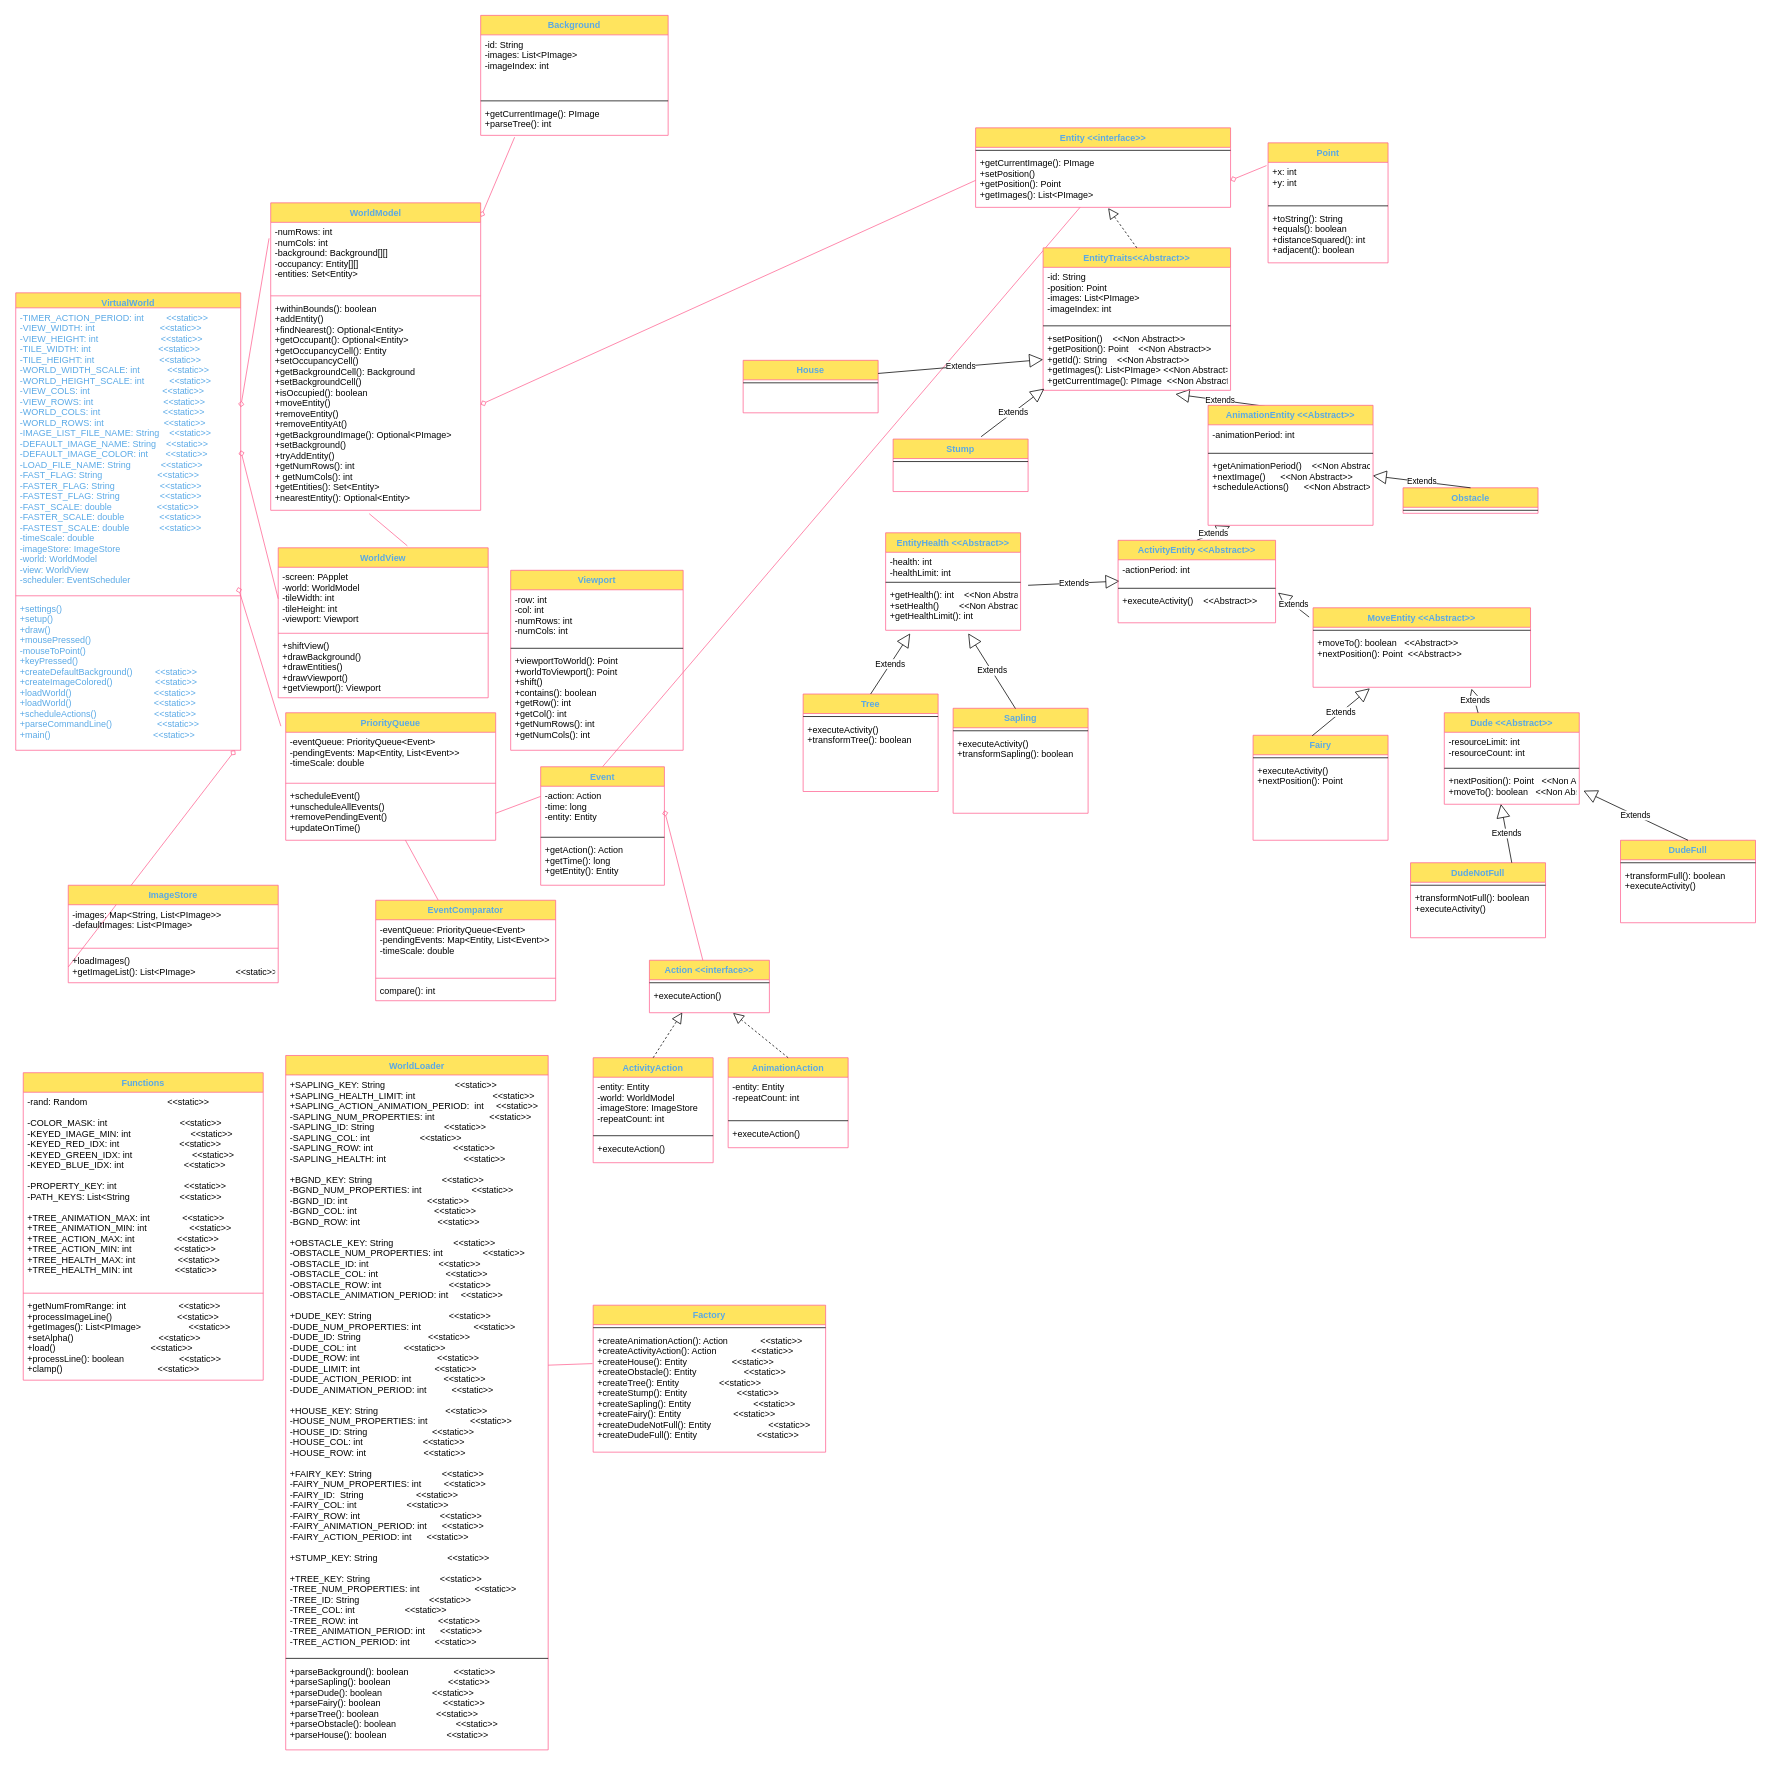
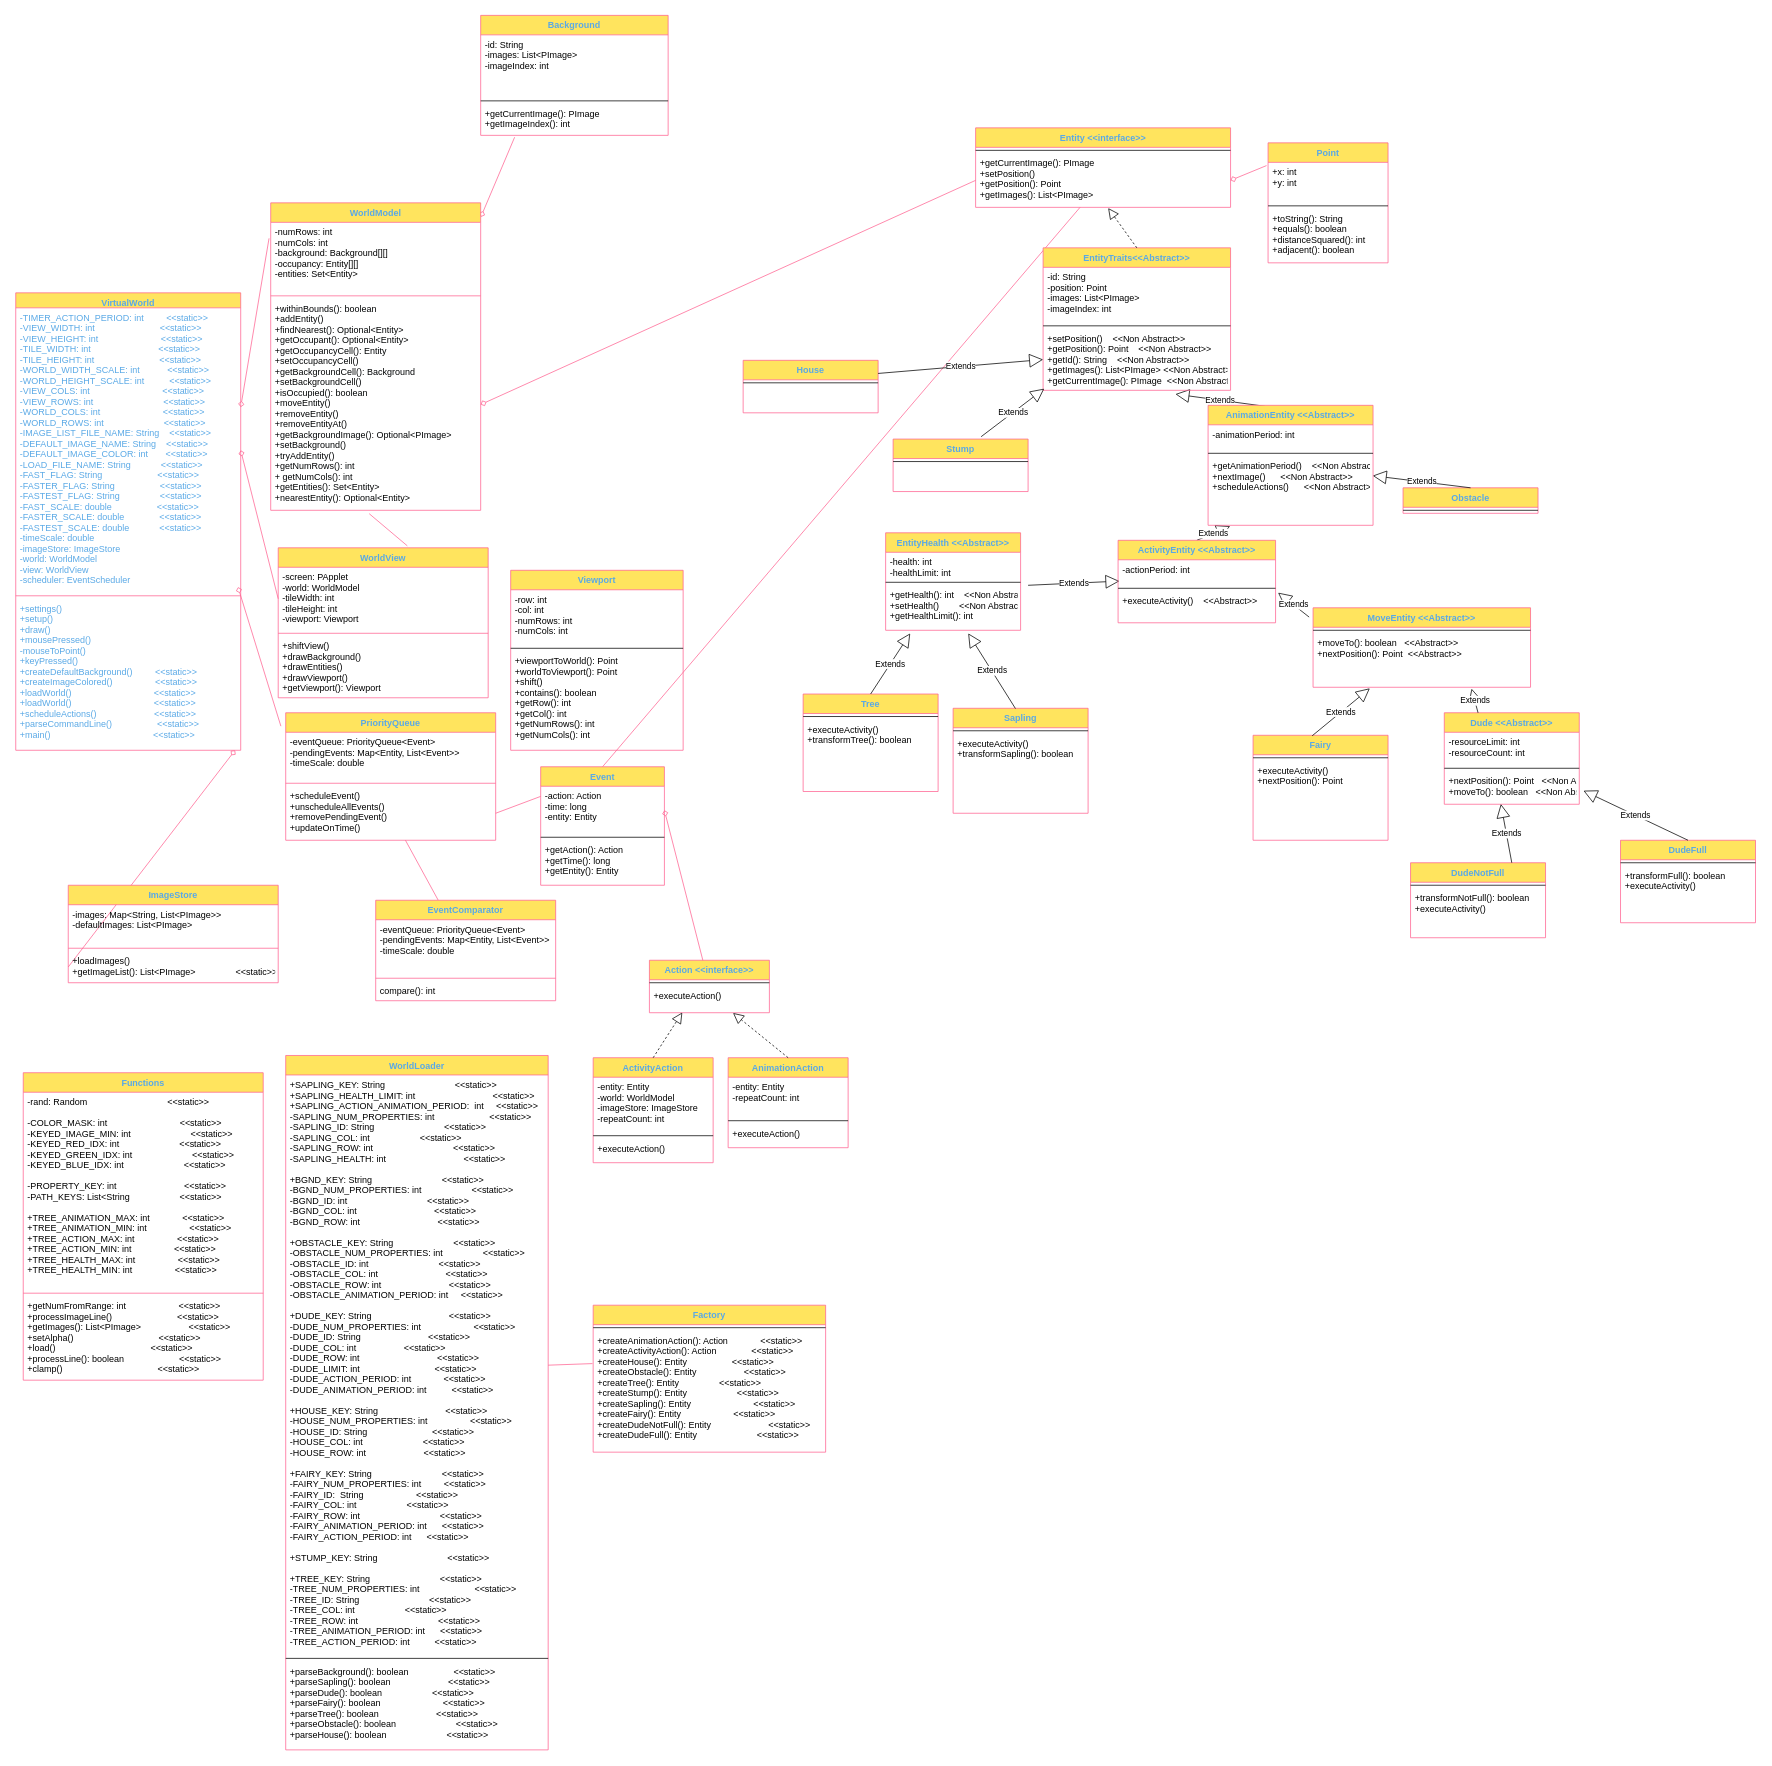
node "+getCurrentImage(): PImage +parseTree(): int": label "+getCurrentImage(): PImage +parseTree(): int" -> "+getCurrentImage(): PImage +getImageIndex(): int"
